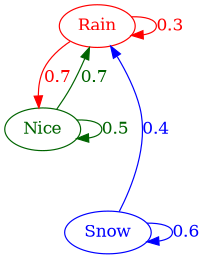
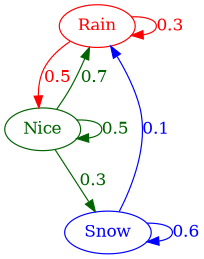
edge "Rain" -> "Nice": label "0.7" -> "0.5"
edge "Snow" -> "Rain": label "0.4" -> "0.1"
edge "Nice" -> "Snow": added, label "0.3"
